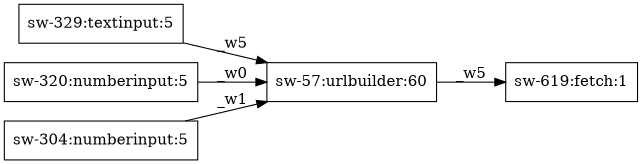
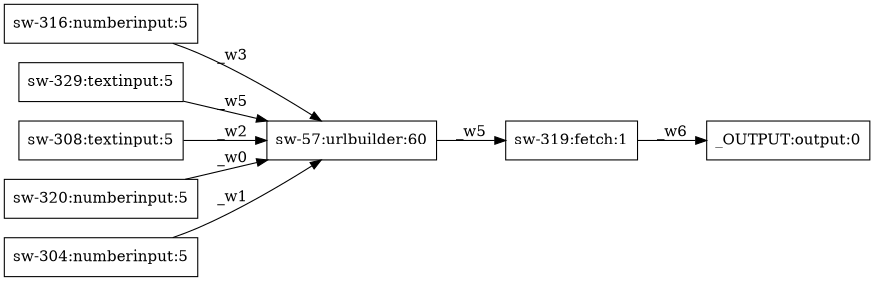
node "sw-316:numberinput:5": added
node "sw-619:fetch:1": label "sw-619:fetch:1" -> "sw-319:fetch:1"
node "sw-308:textinput:5": added
node "_OUTPUT:output:0": added
